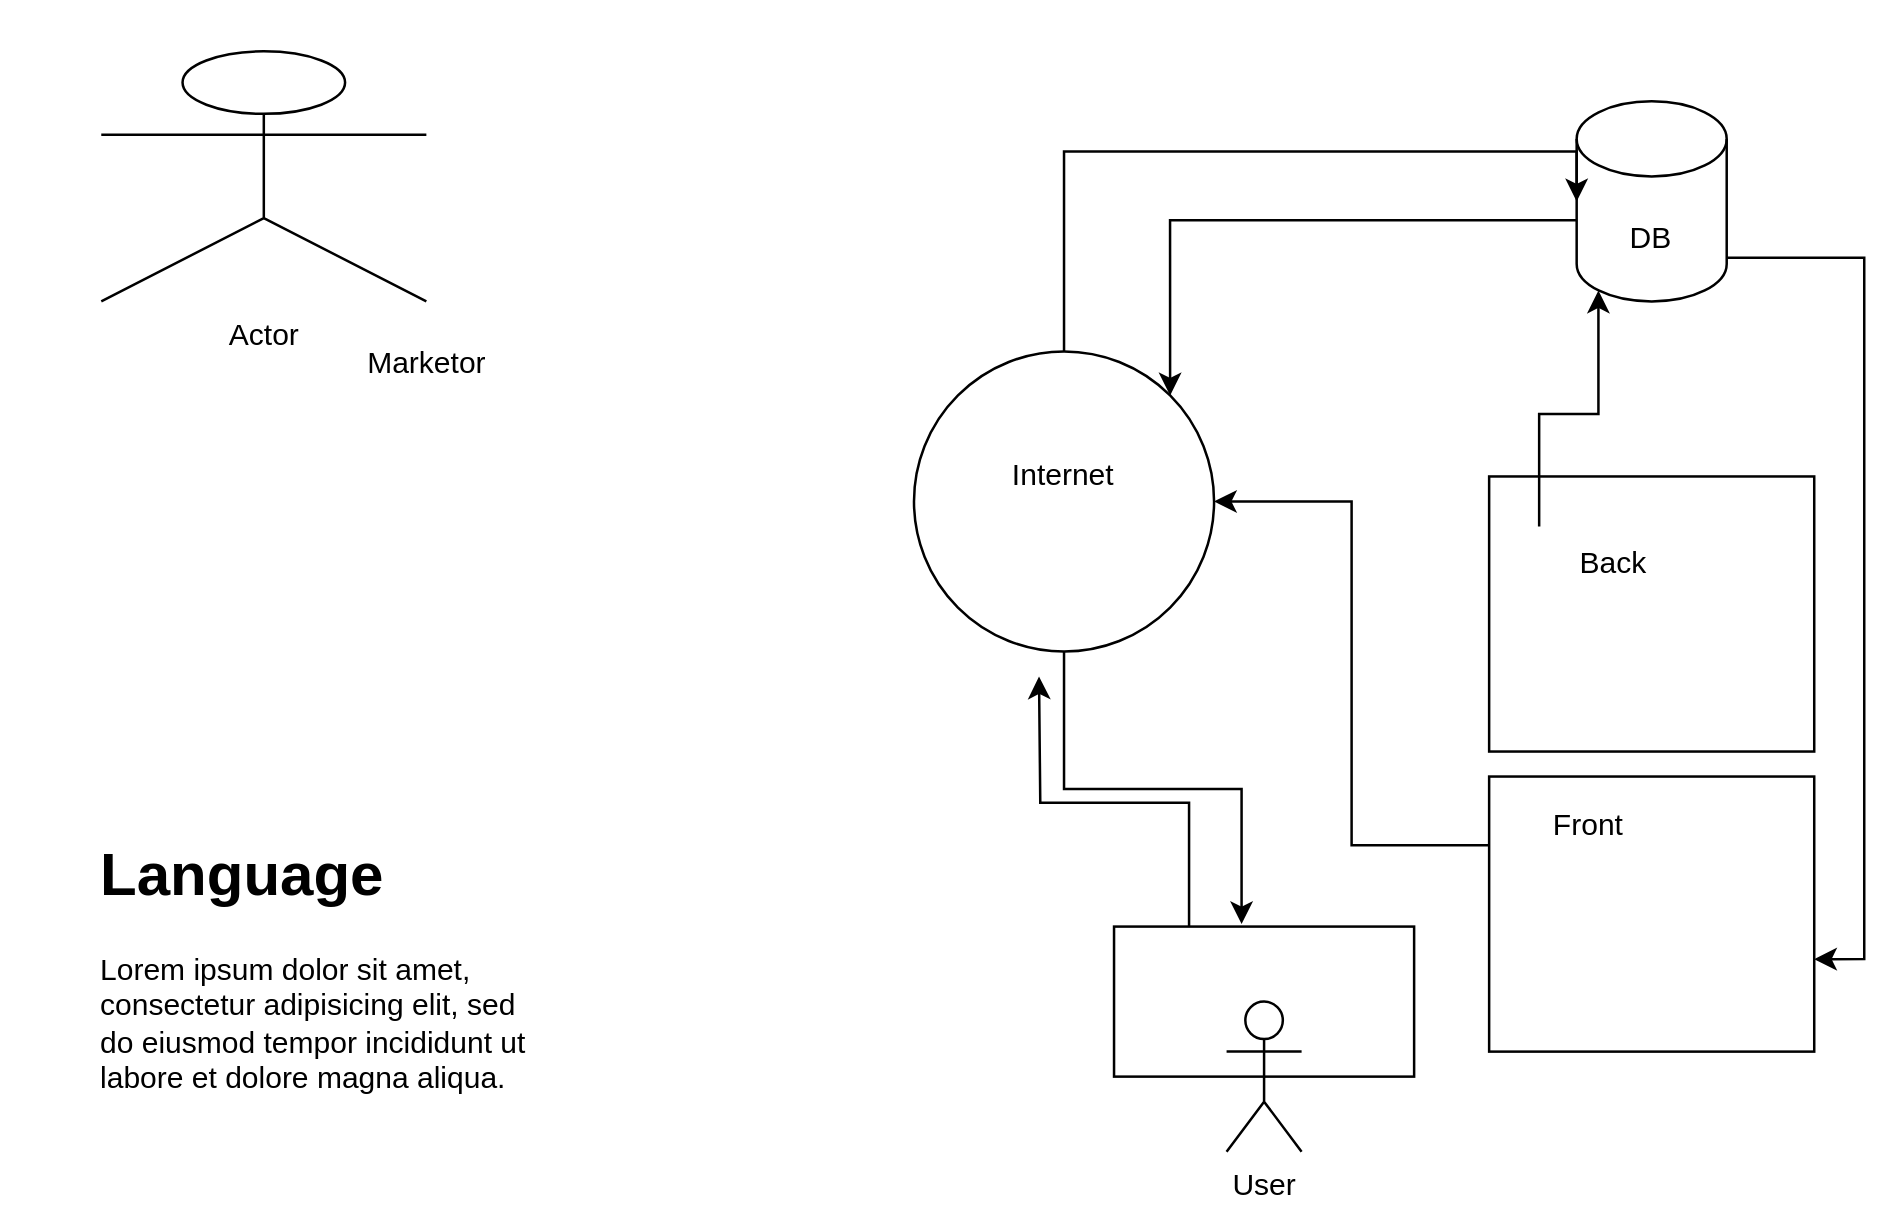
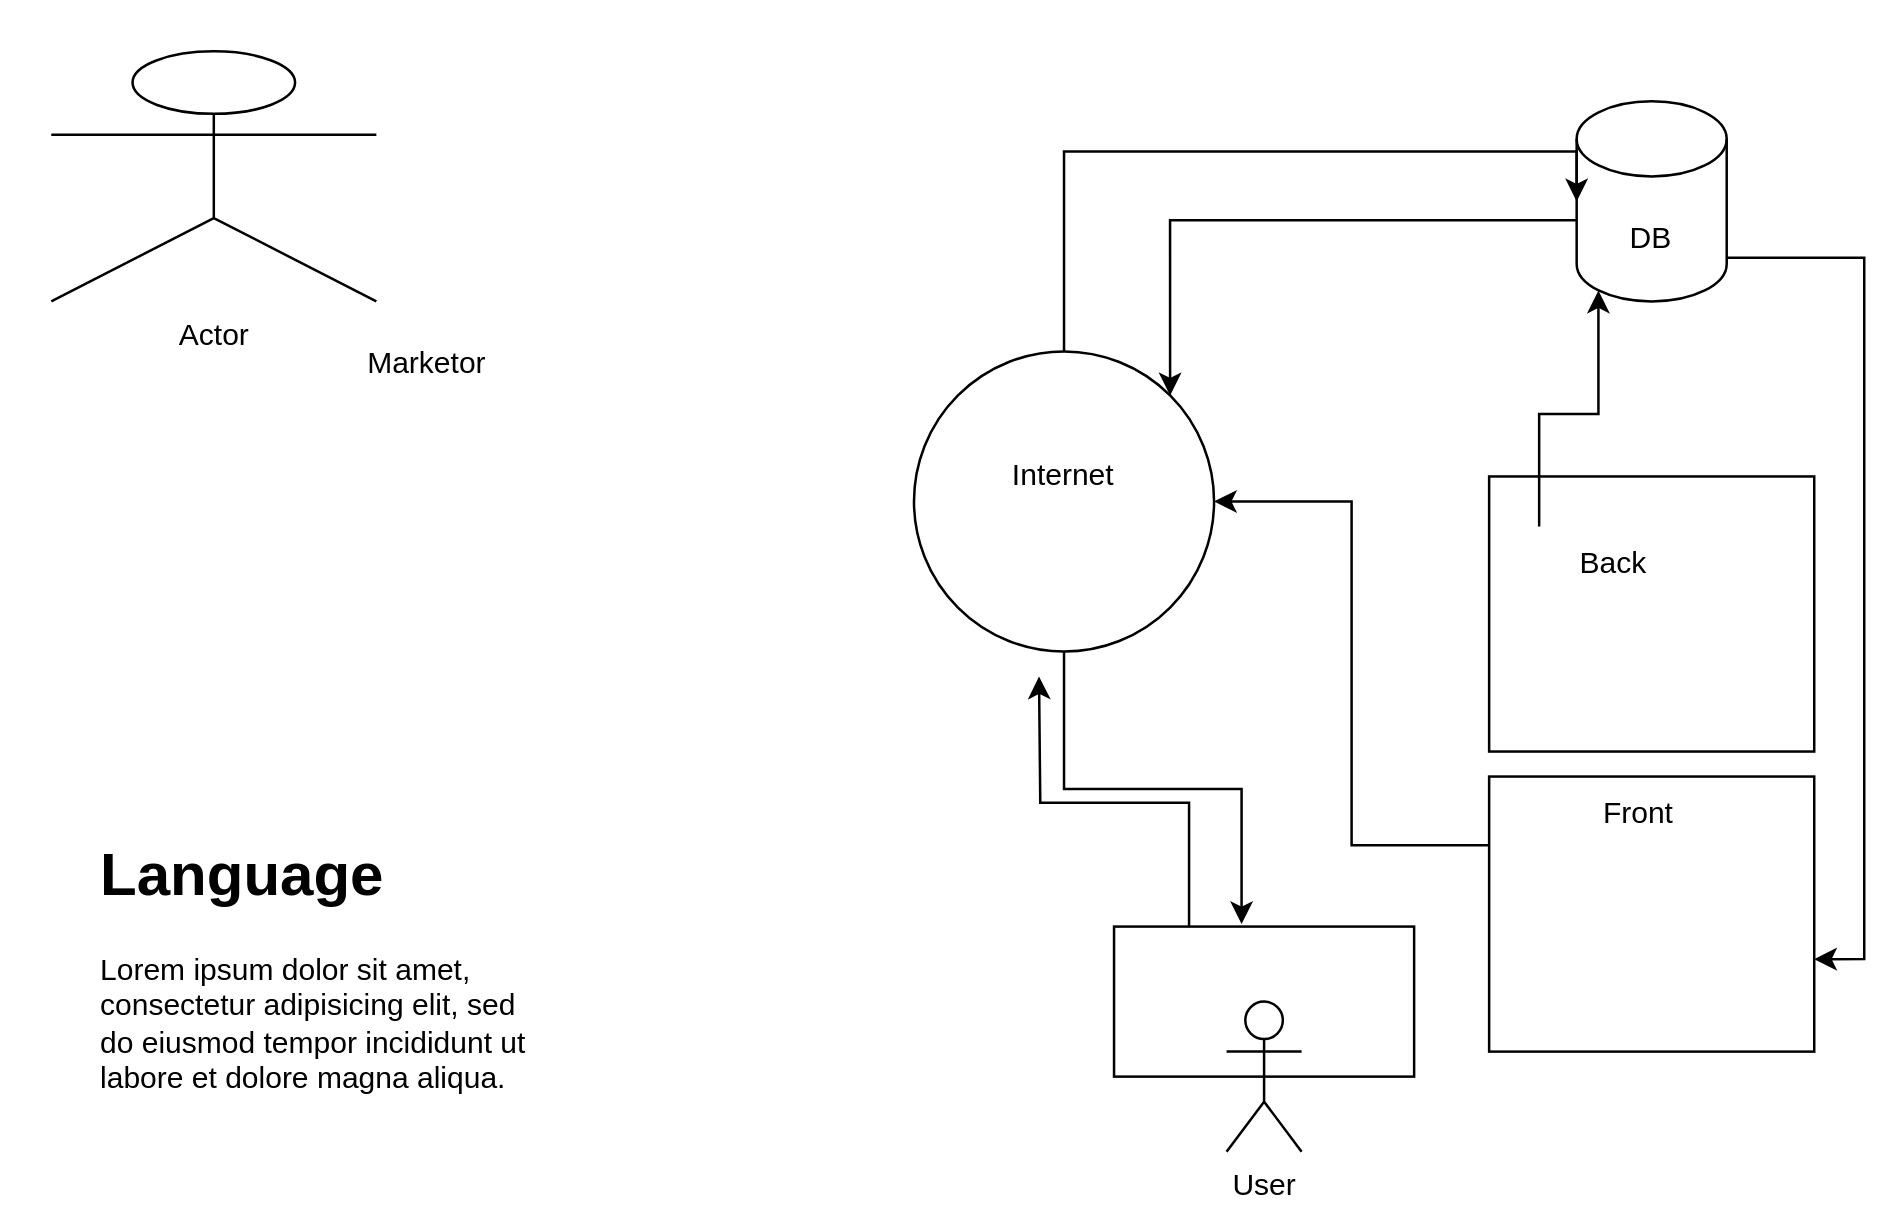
node "Actor": moved (264, 176) -> (214, 176)
node "Front": moved (1589, 826) -> (1639, 814)
